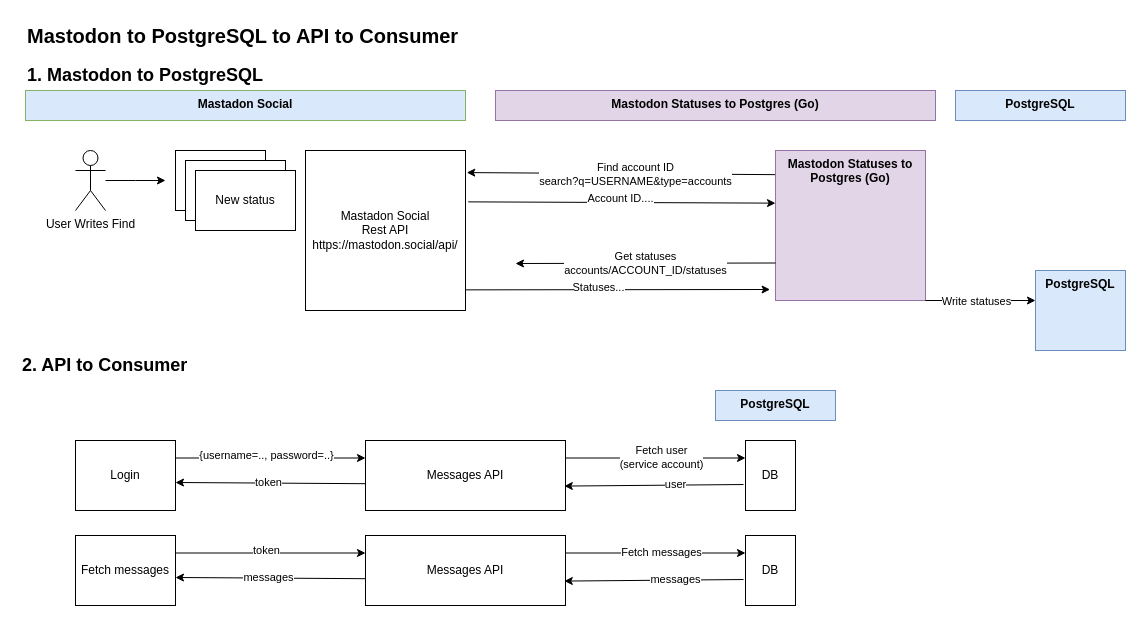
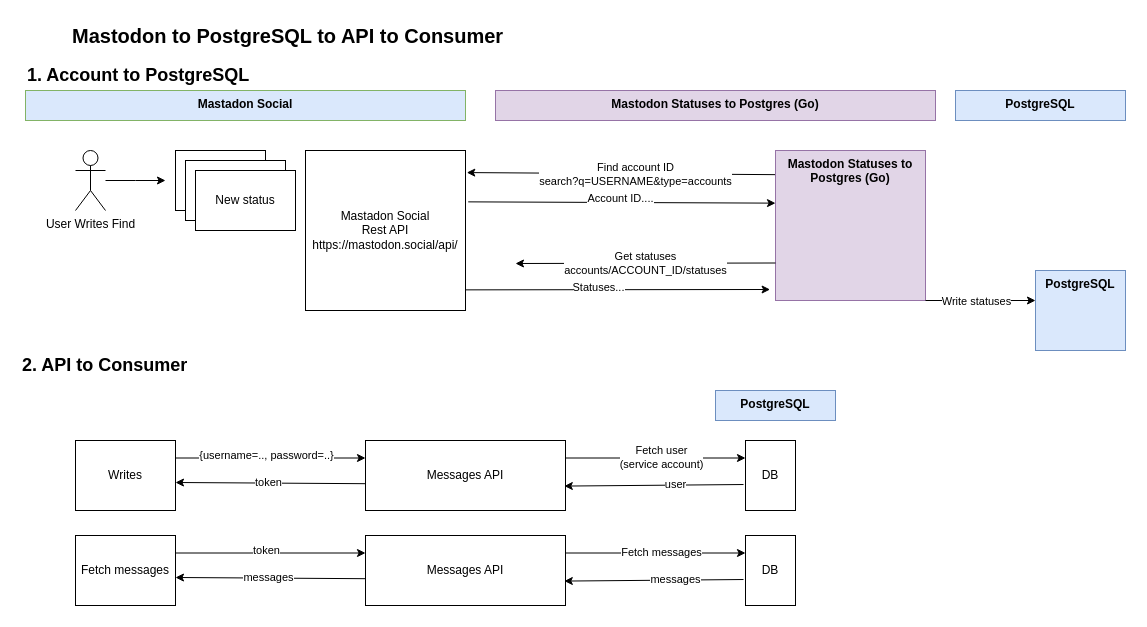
node "Mastodon to PostgreSQL to API to Consumer": moved (251, 36) -> (296, 36)
node "1. Mastodon to PostgreSQL": label "1. Mastodon to PostgreSQL" -> "1. Account to PostgreSQL"
node "Login": label "Login" -> "Writes"
